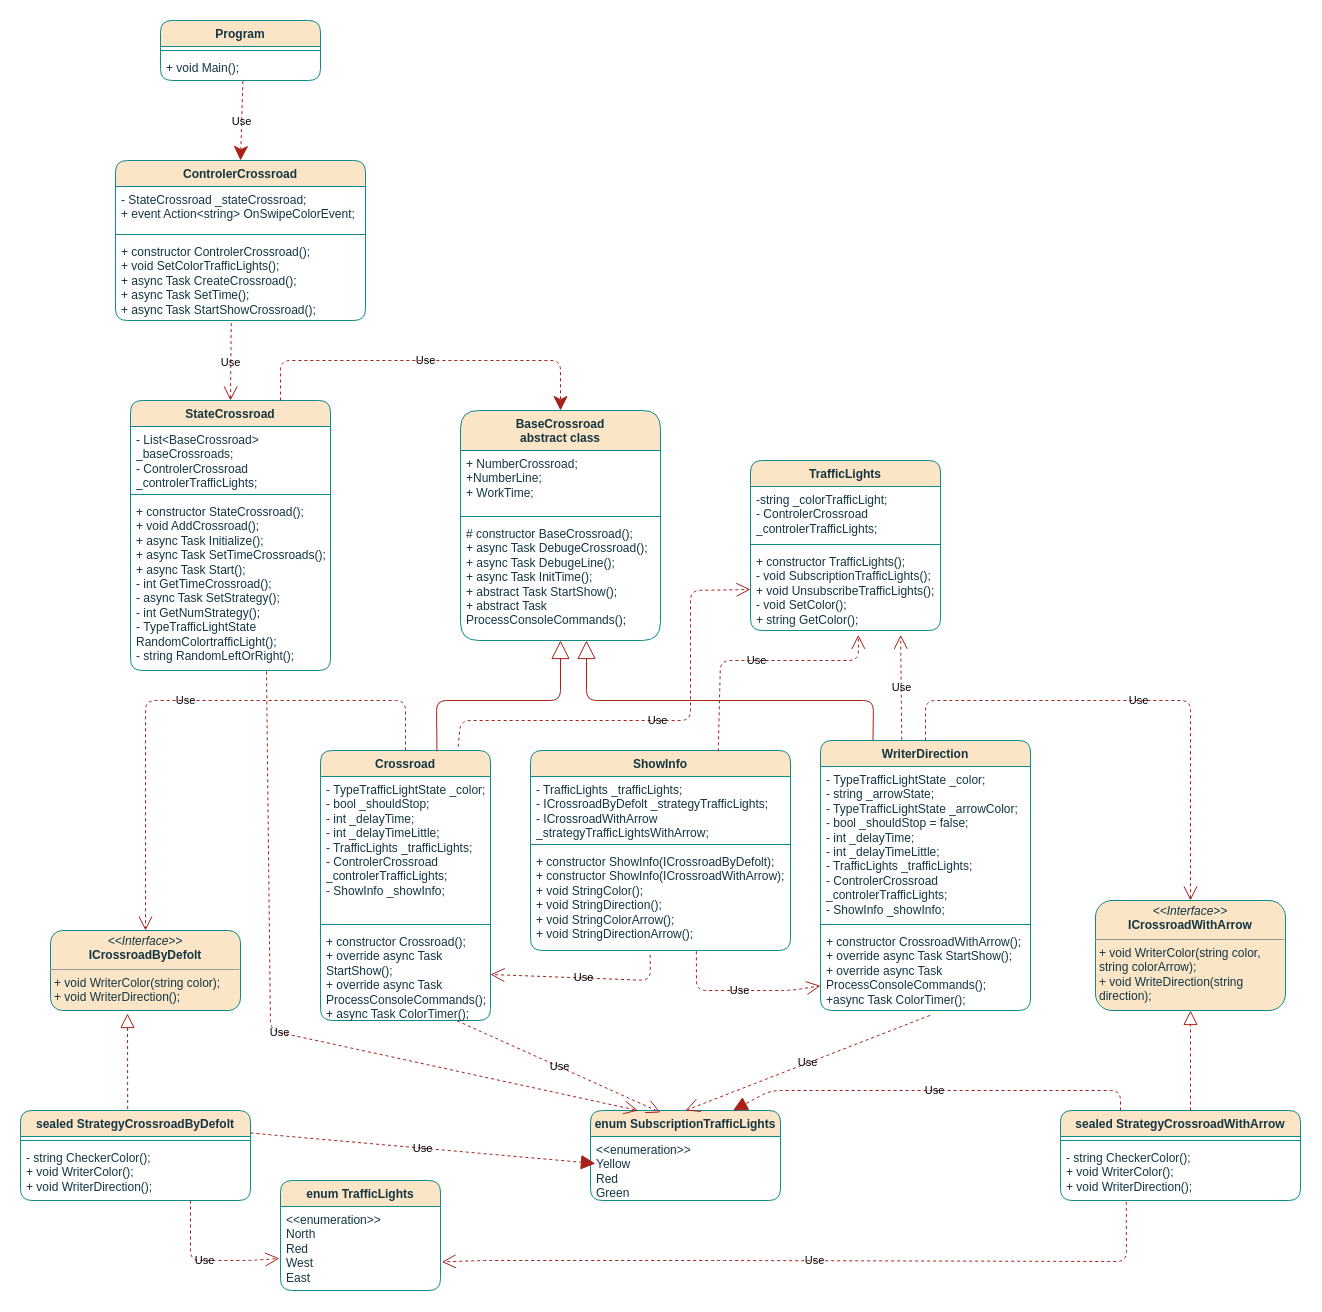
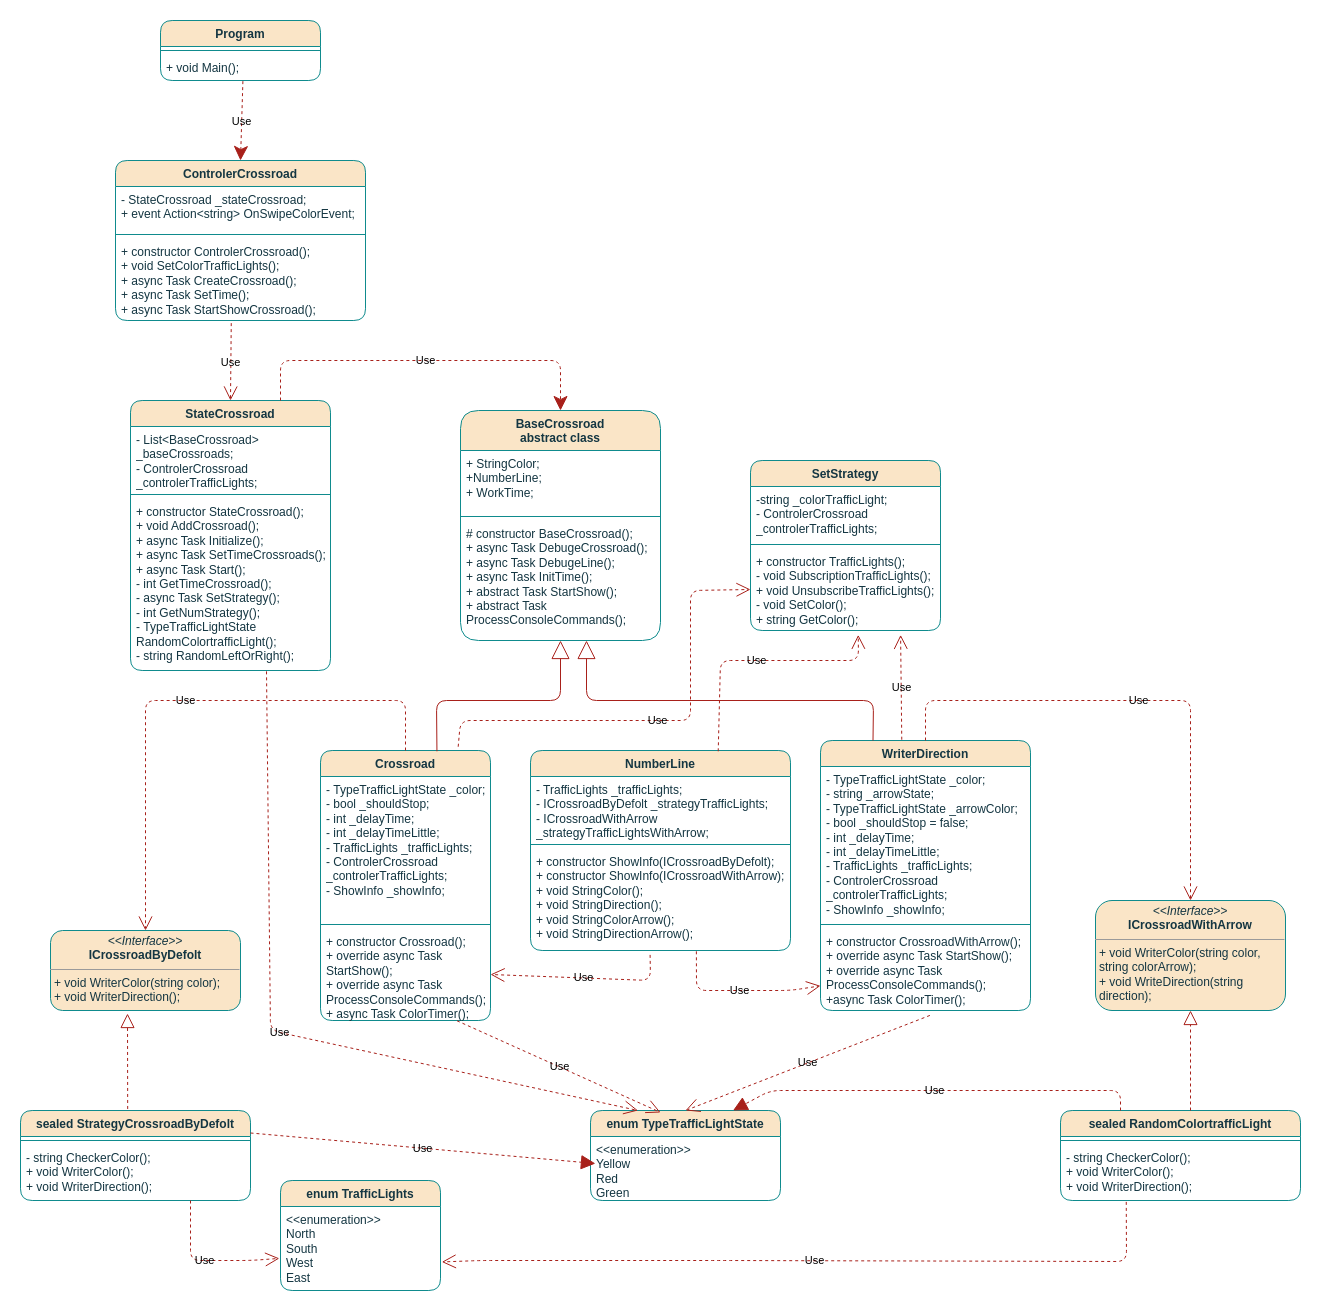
node "TrafficLights": label "TrafficLights" -> "SetStrategy"
node "+ NumberCrossroad; +NumberLine; + WorkTime;": label "+ NumberCrossroad; +NumberLine; + WorkTime;" -> "+ StringColor; +NumberLine; + WorkTime;"
node "ShowInfo": label "ShowInfo" -> "NumberLine"
node "enum SubscriptionTrafficLights": label "enum SubscriptionTrafficLights" -> "enum TypeTrafficLightState"
node "sealed StrategyCrossroadWithArrow": label "sealed StrategyCrossroadWithArrow" -> "sealed RandomColortrafficLight"
node "<<enumeration>> North Red West East": label "<<enumeration>> North Red West East" -> "<<enumeration>> North South West East"
